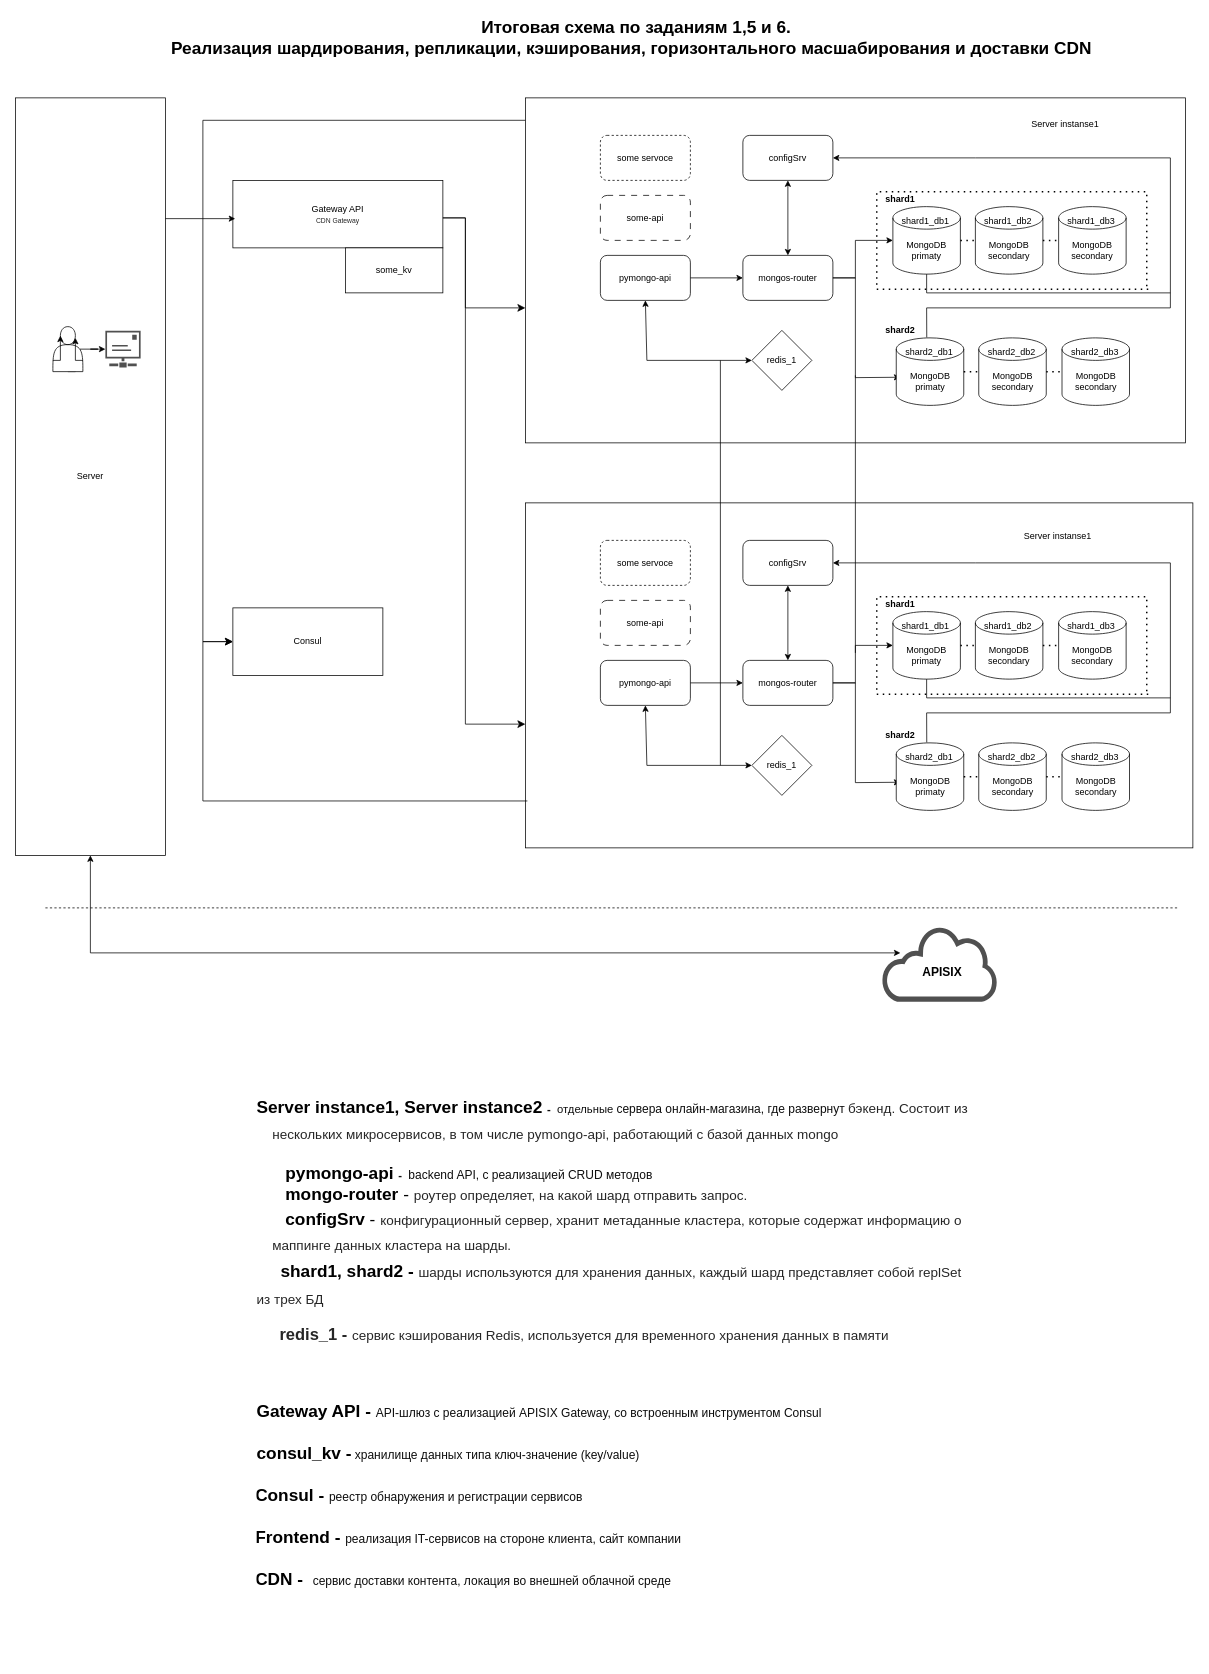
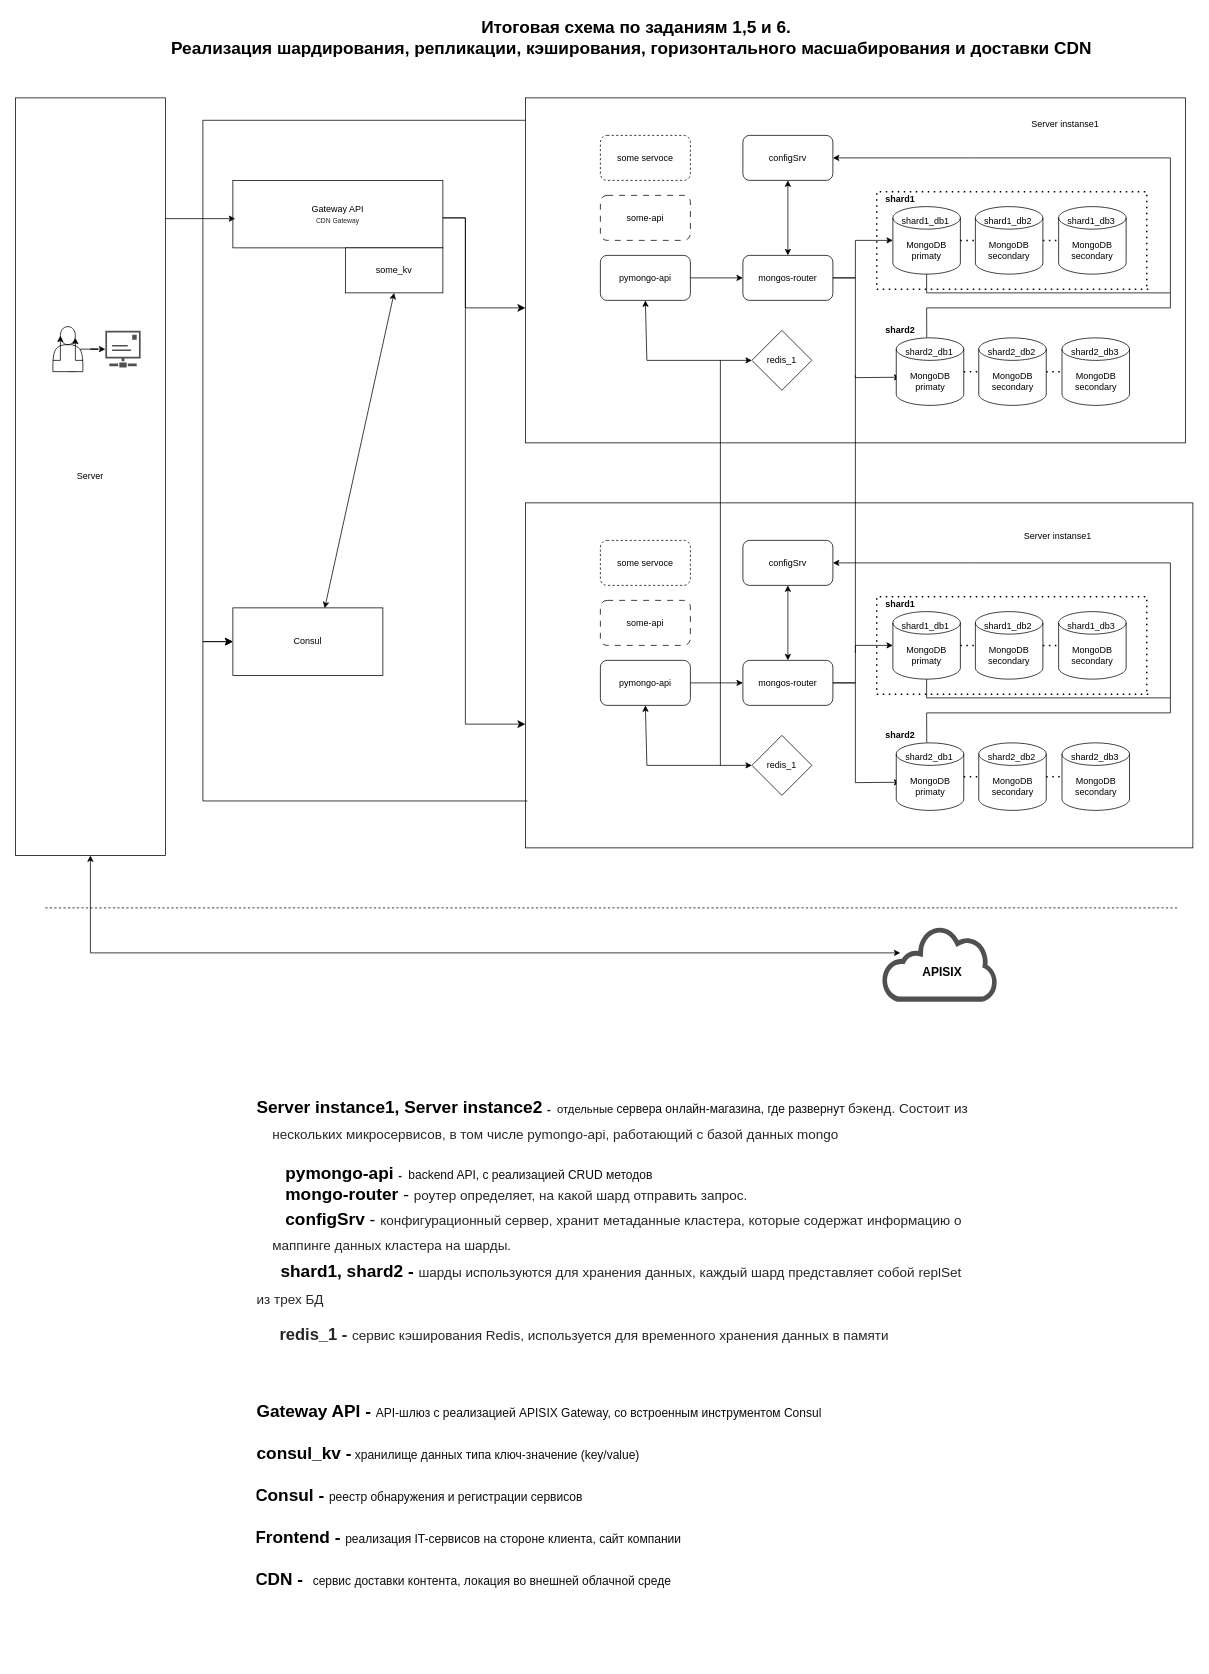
edge "some_kv" -- "Consul": added
